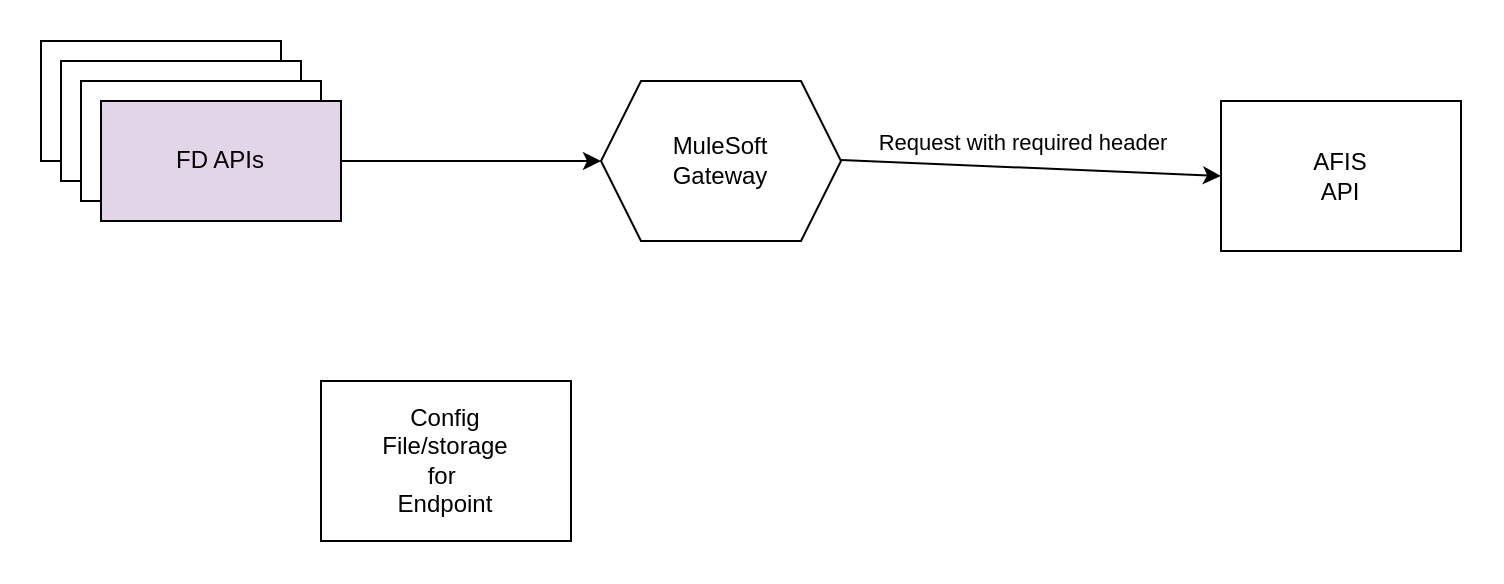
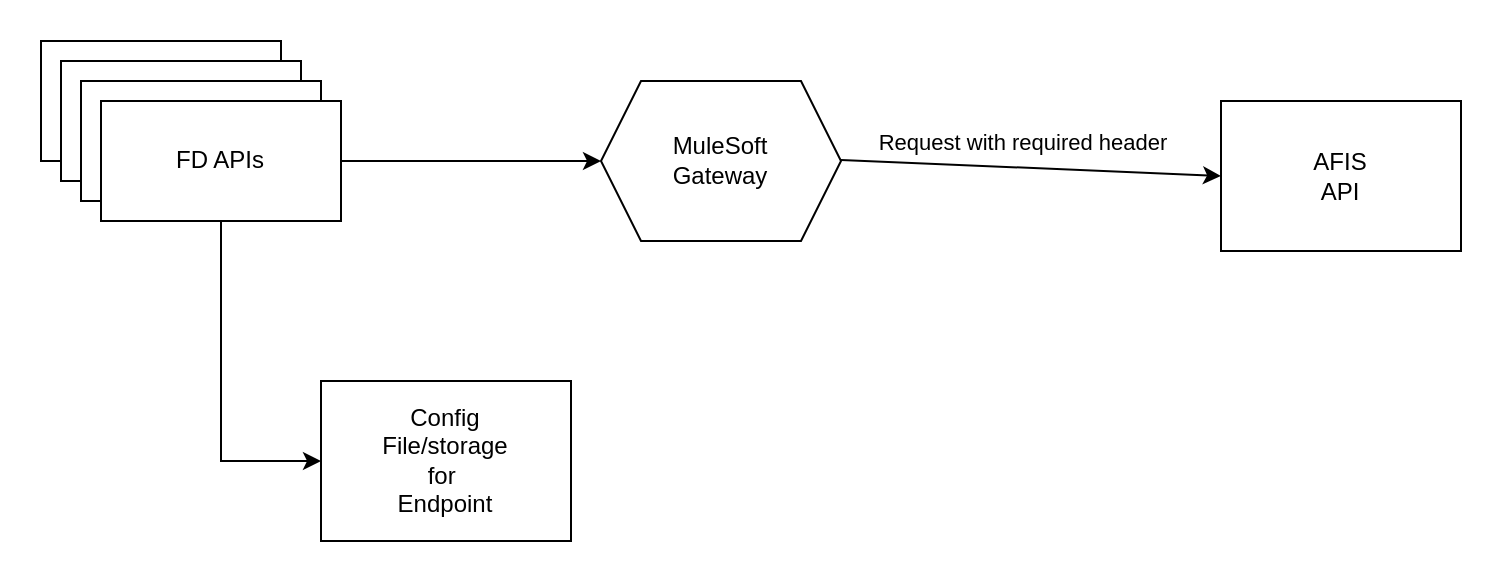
node "FD APIs": fillcolor #e1d5e7 -> #ffffff
edge "FD APIs" -> "Config File/storage for Endpoint": added
